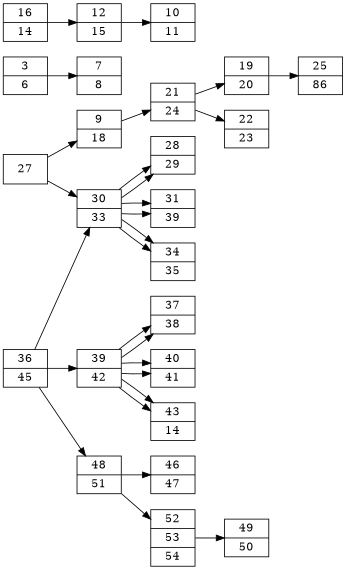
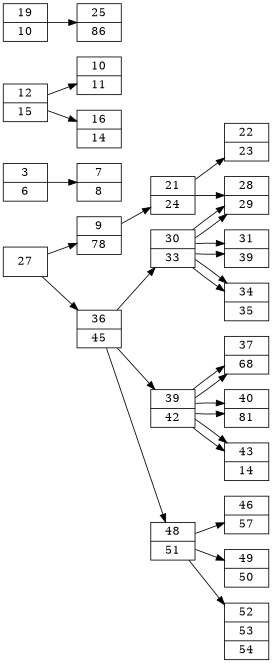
edge "16" -> "12": reversed
node "19": text "20" -> "10"
edge "21" -> "19": now "21" -> "28"
node "9": text "18" -> "78"
edge "27" -> "30": now "27" -> "36"
node "37": text "38" -> "68"
node "40": text "41" -> "81"
node "46": text "47" -> "57"
edge "52" -> "49": now "48" -> "49"
